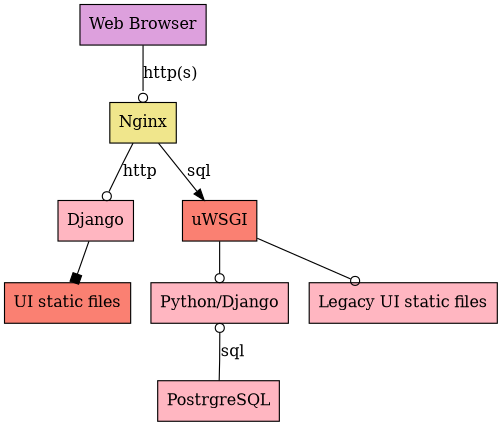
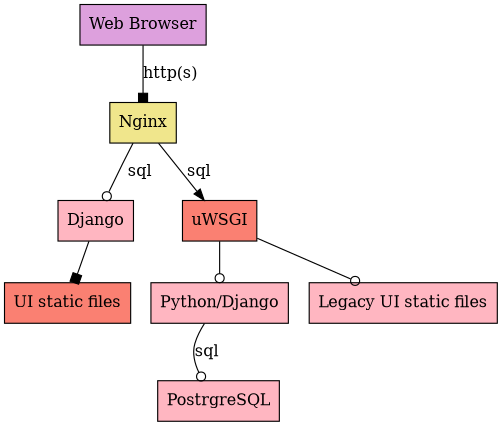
edge "Web Browser" -> "Nginx": arrowhead odot -> box
edge "Nginx" -> "Django": label "http" -> "sql"
edge "PostrgreSQL" -> "Python/Django": reversed
